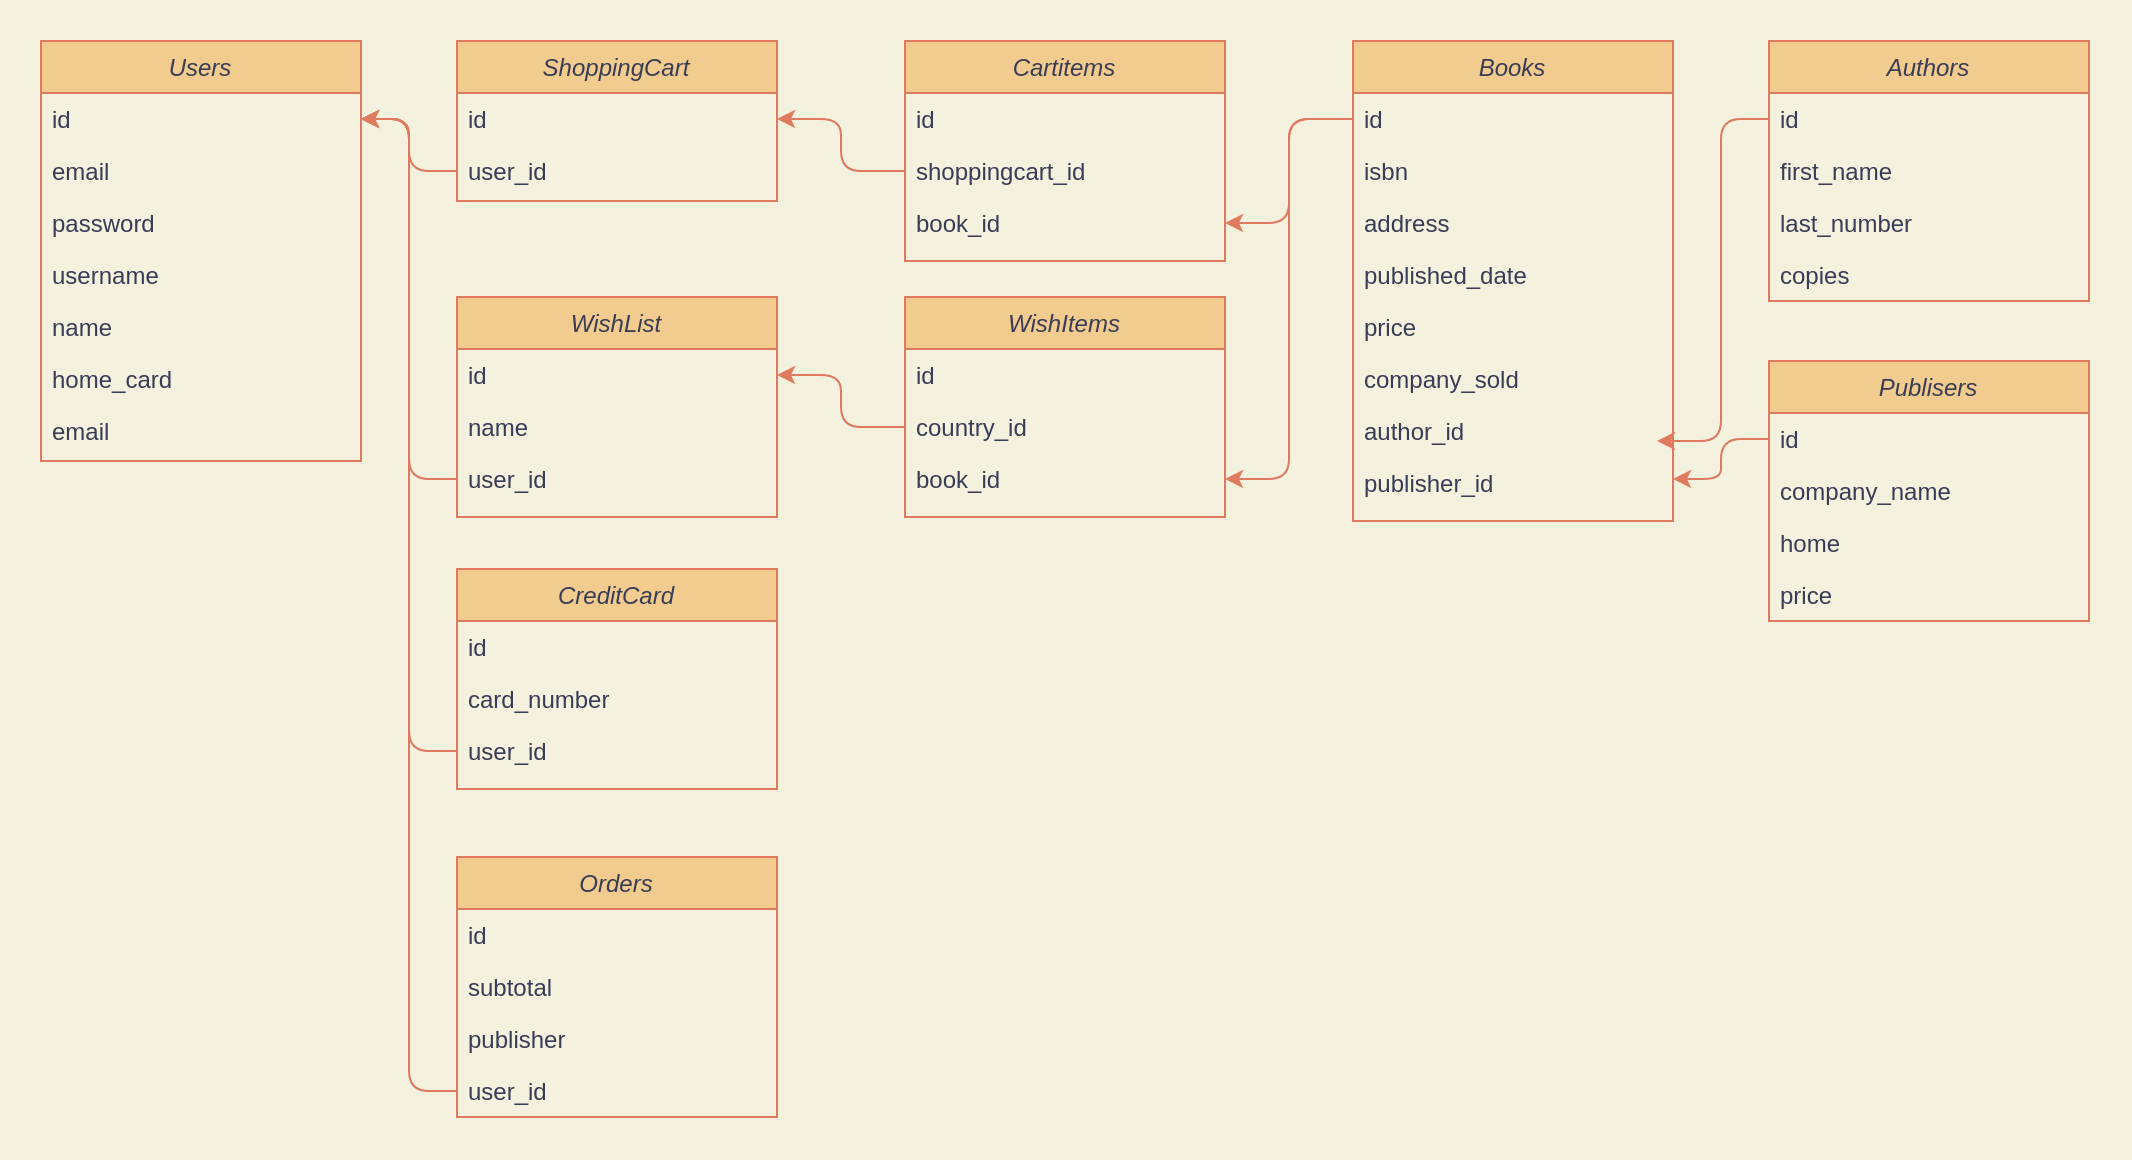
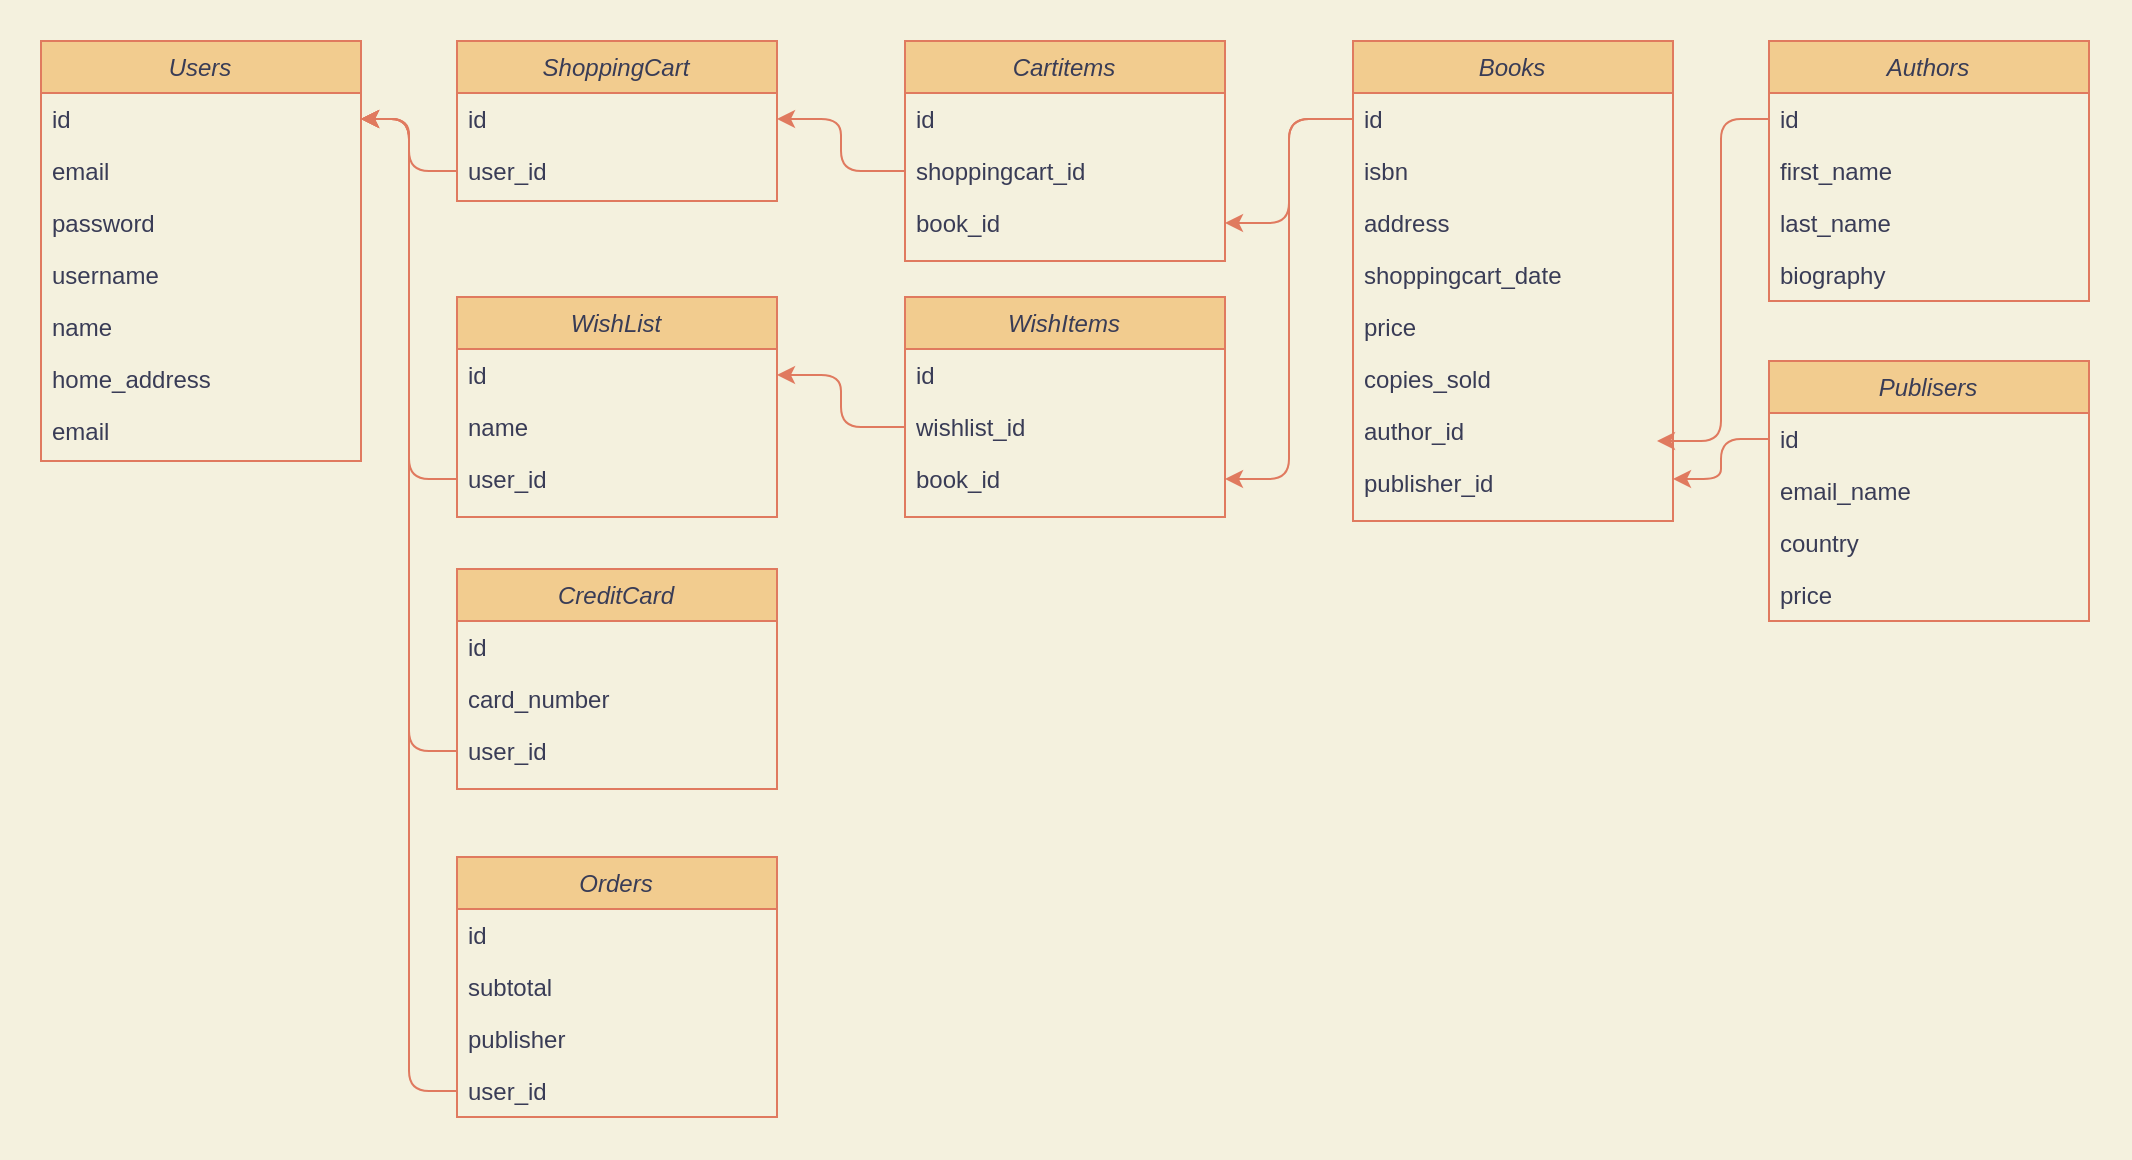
node "last_number": label "last_number" -> "last_name"
node "published_date": label "published_date" -> "shoppingcart_date"
node "copies": label "copies" -> "biography"
node "home_card": label "home_card" -> "home_address"
node "company_sold": label "company_sold" -> "copies_sold"
node "country_id": label "country_id" -> "wishlist_id"
node "company_name": label "company_name" -> "email_name"
node "home": label "home" -> "country"
